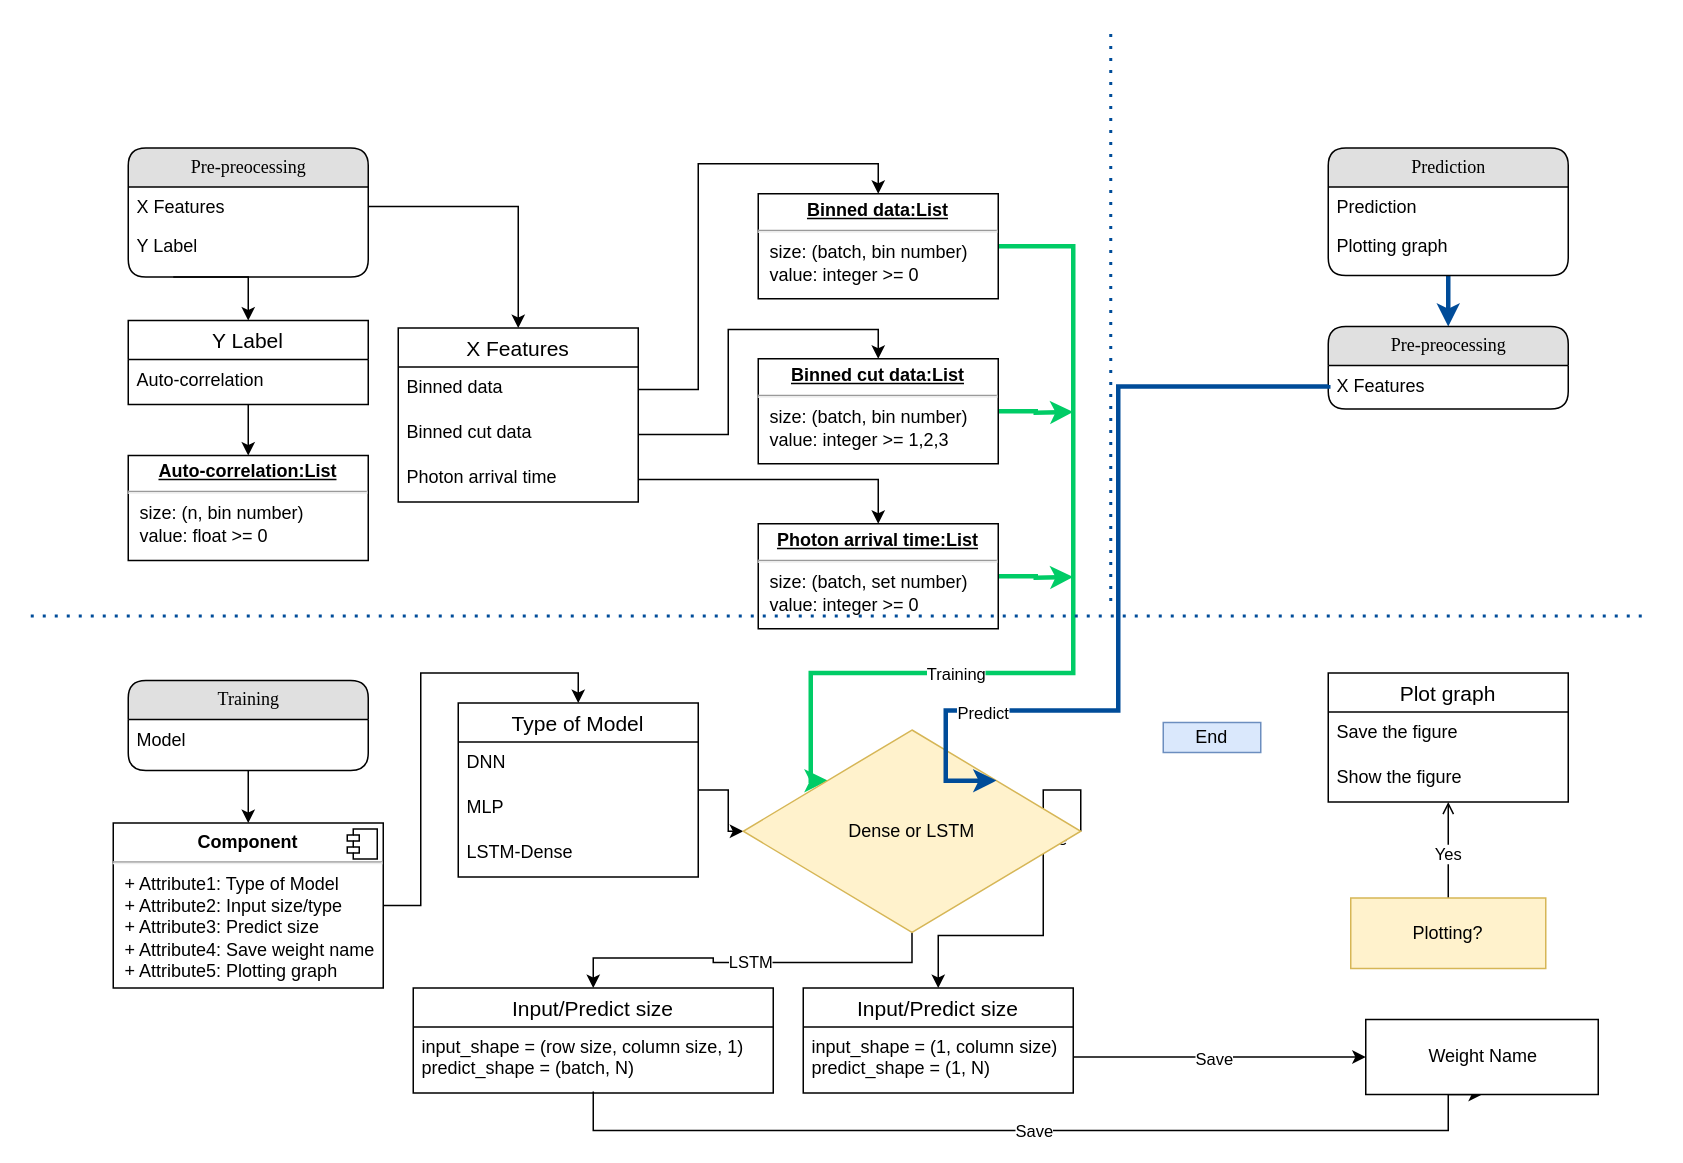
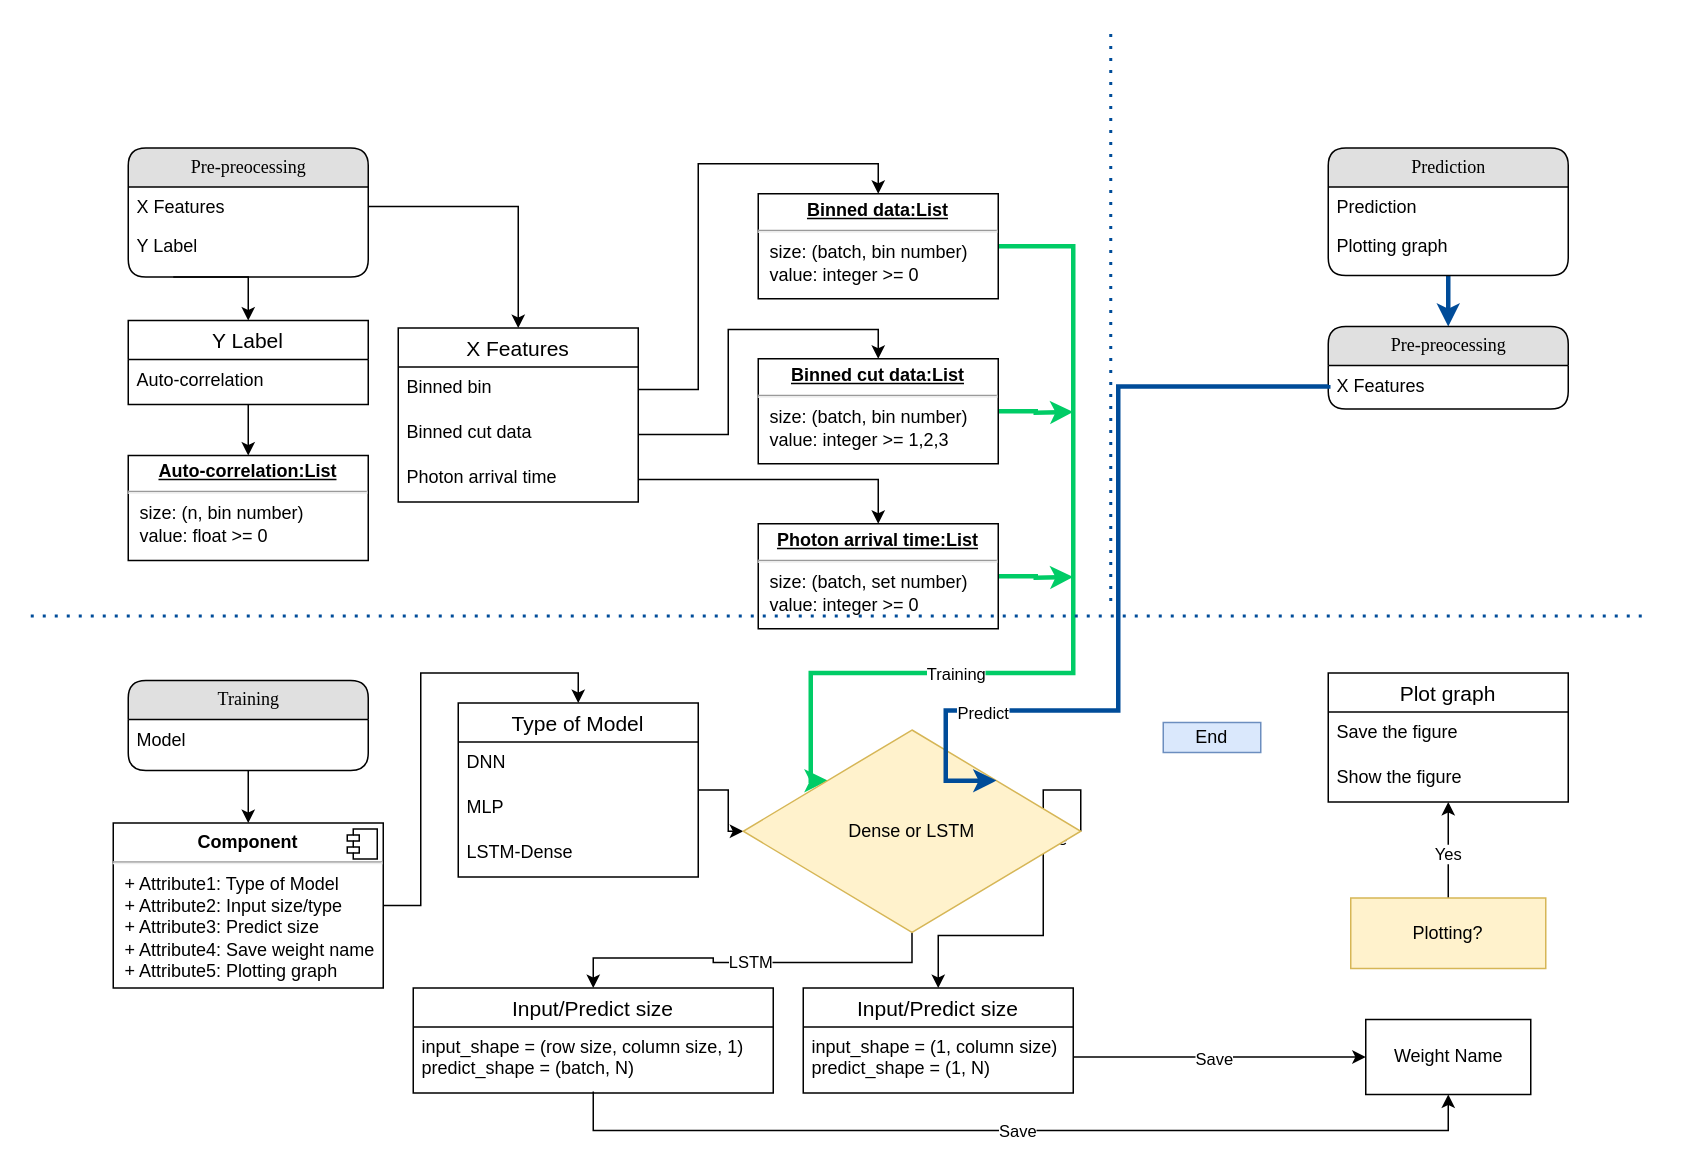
node "Binned data": label "Binned data" -> "Binned bin"
edge "Plotting?" -> "Plot graph": arrowhead open -> classic
node "Weight Name": size 233x75 -> 165x75
